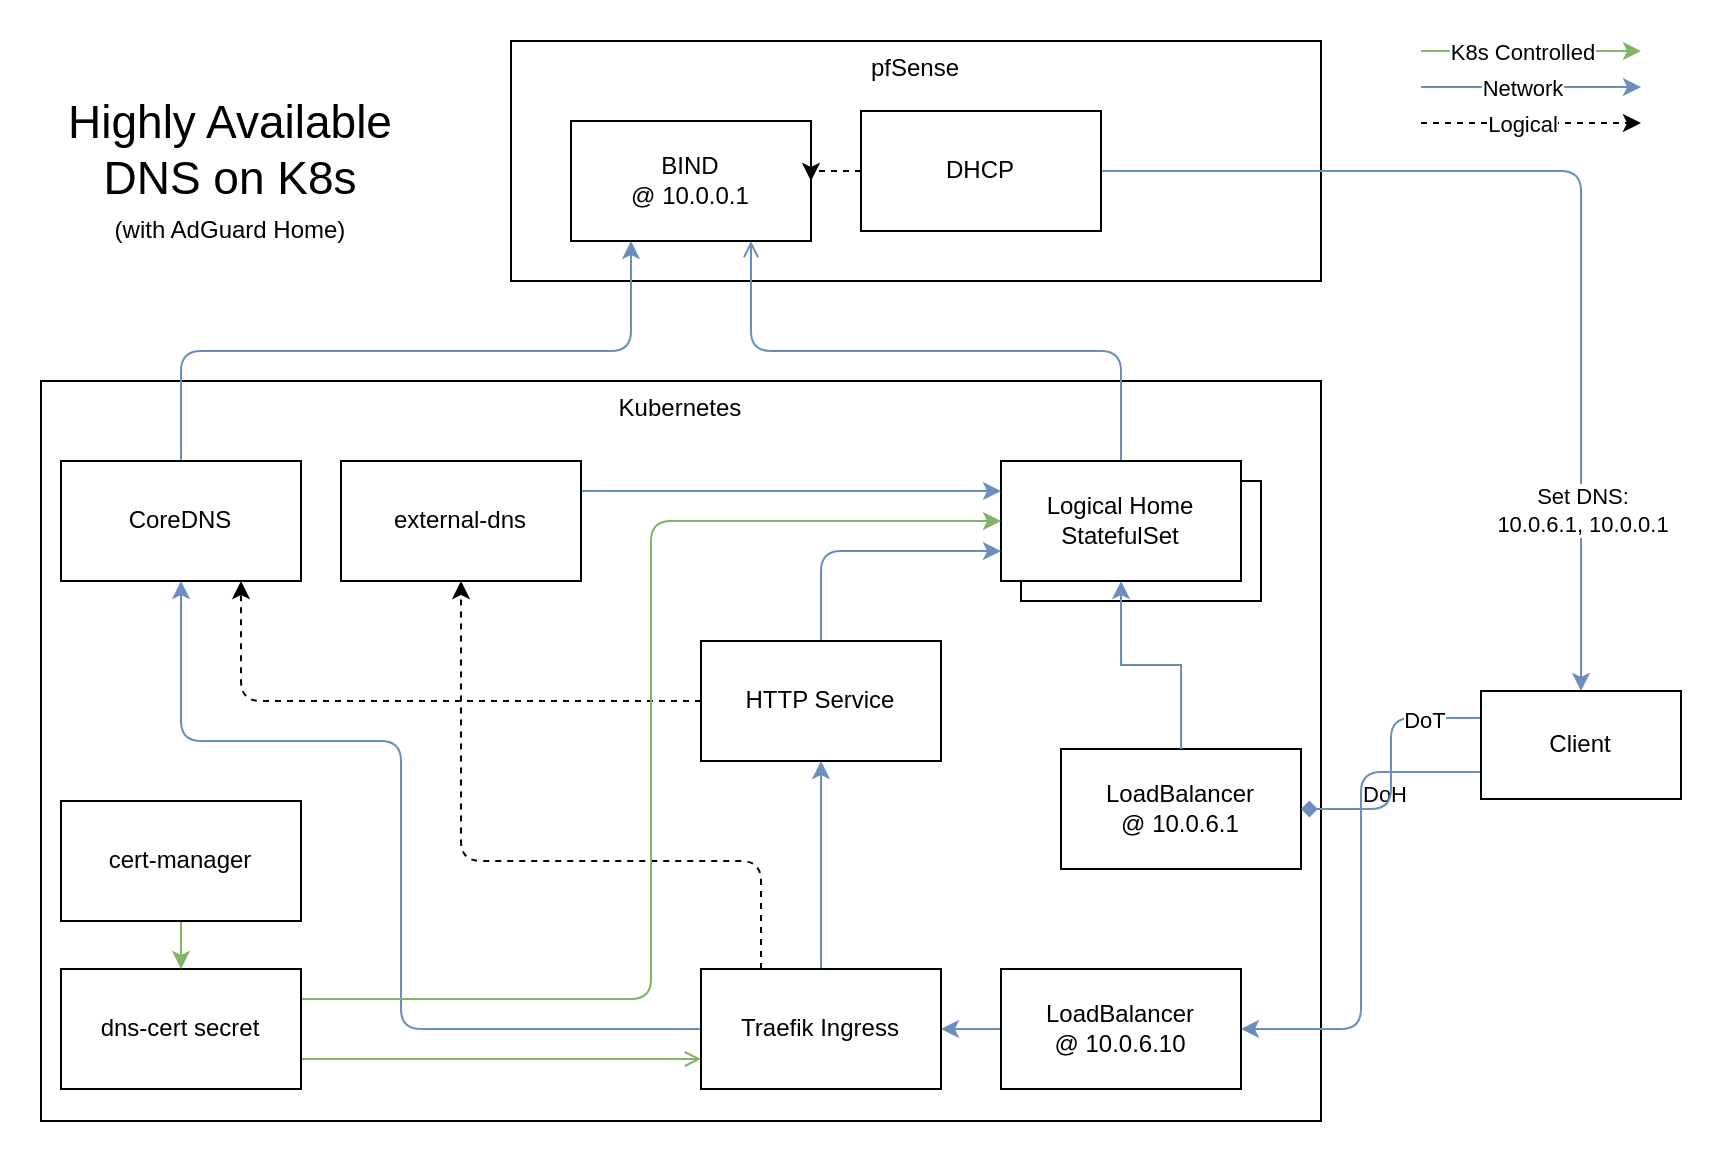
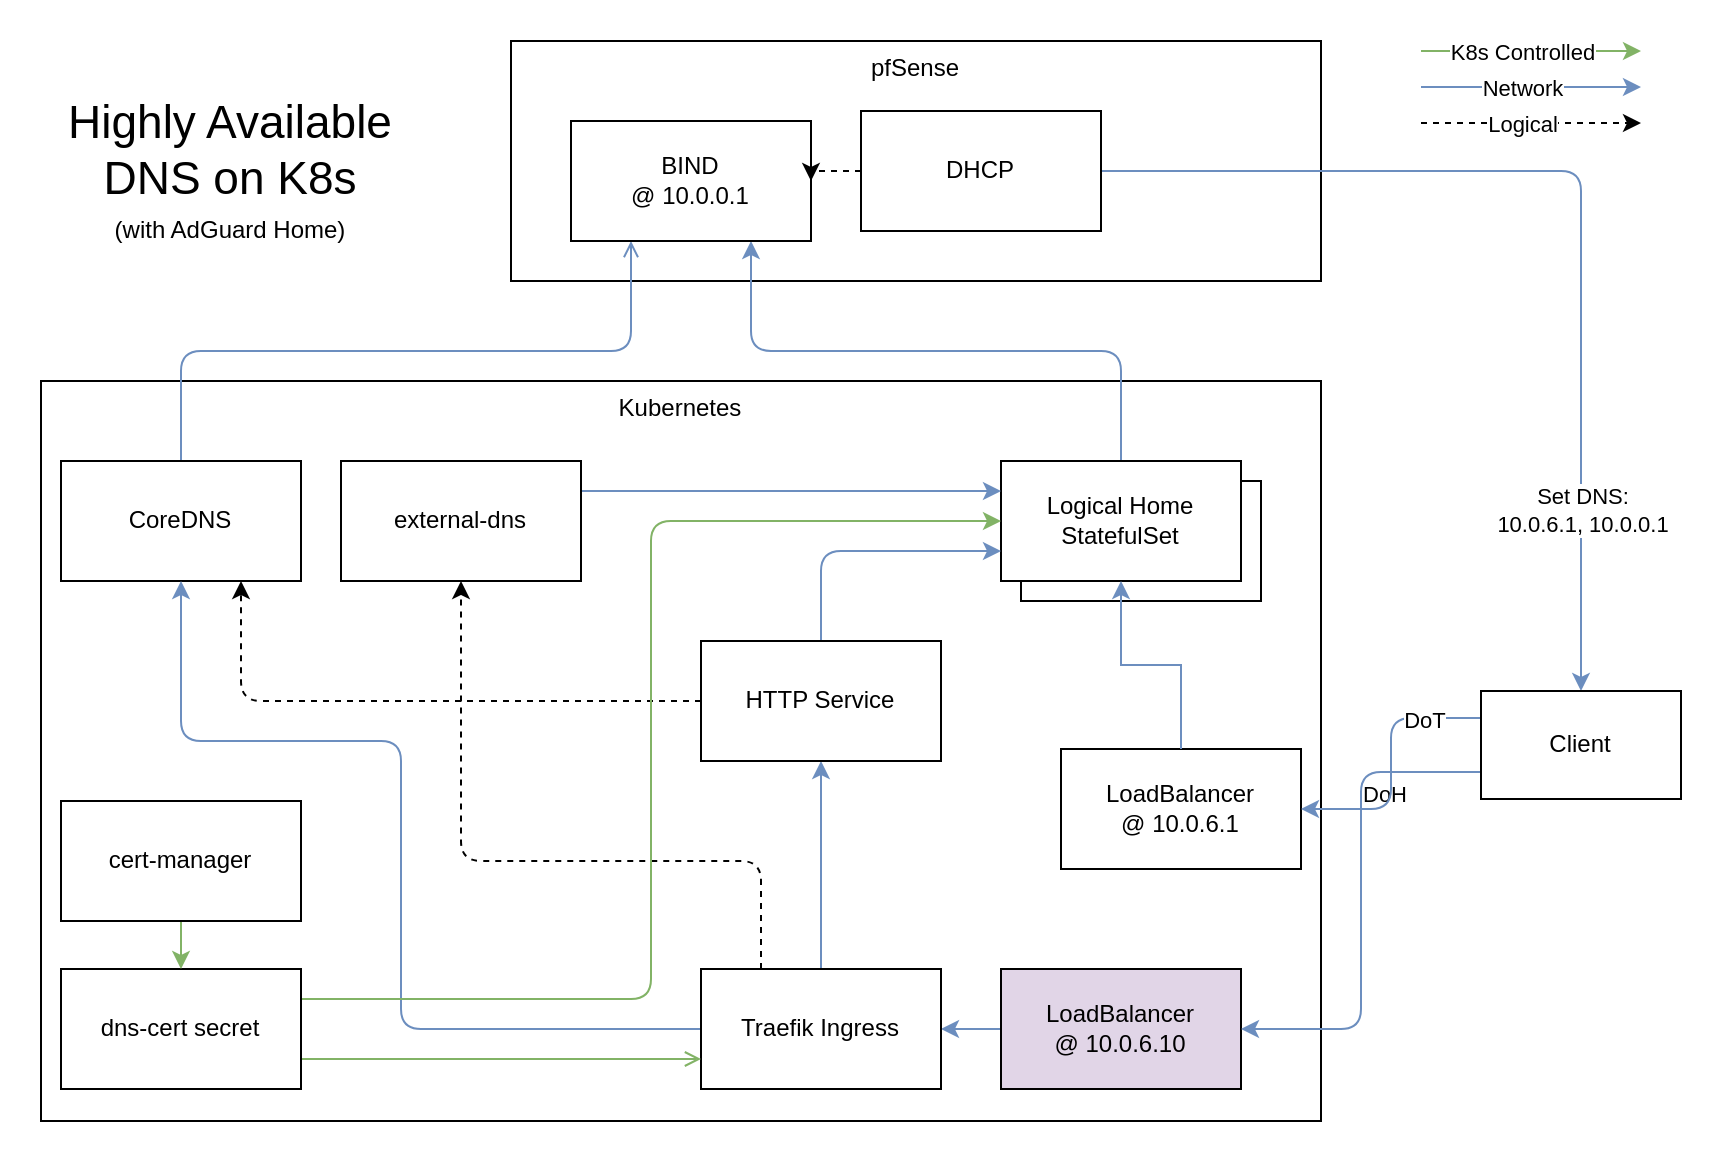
edge "Logical Home StatefulSet" -> "BIND @ 10.0.0.1": arrowhead open -> classic
edge "CoreDNS" -> "BIND @ 10.0.0.1": arrowhead classic -> open
edge "Client" -> "LoadBalancer @ 10.0.6.1": arrowhead diamond -> classic
node "LoadBalancer @ 10.0.6.10": fillcolor #ffffff -> #e1d5e7
